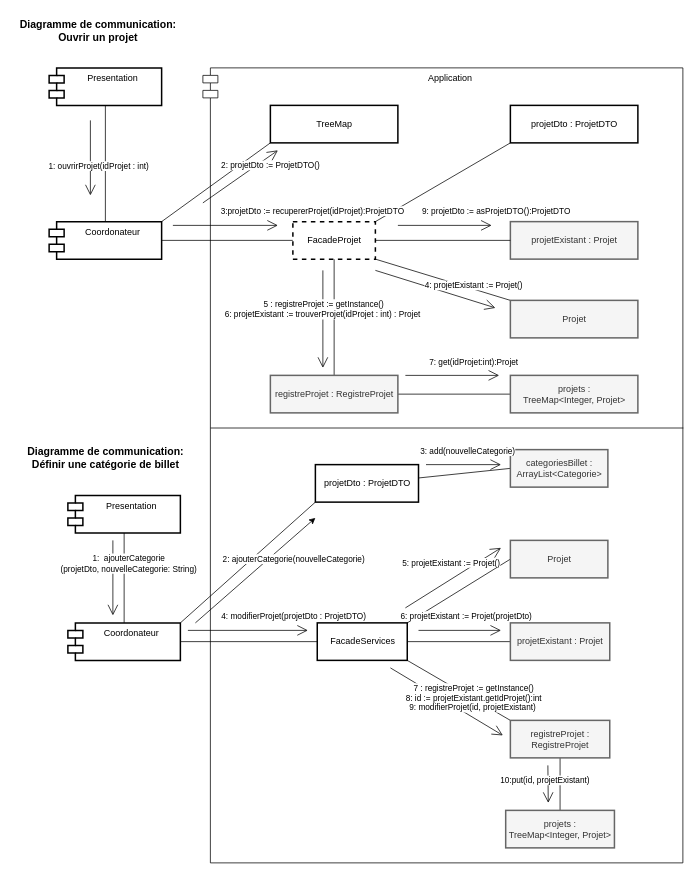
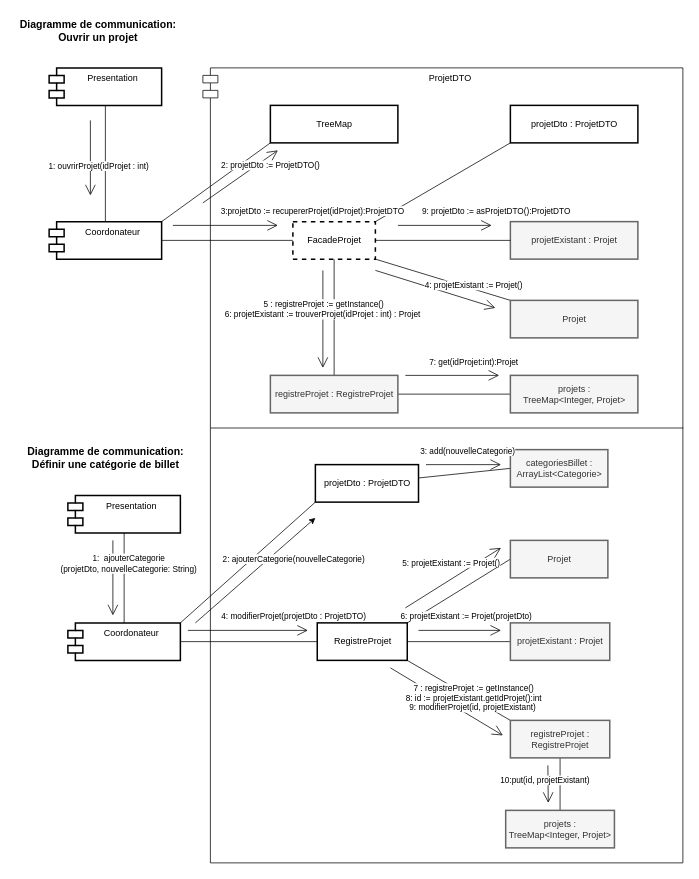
node "Application": label "Application" -> "ProjetDTO"
node "FacadeServices": label "FacadeServices" -> "RegistreProjet"
